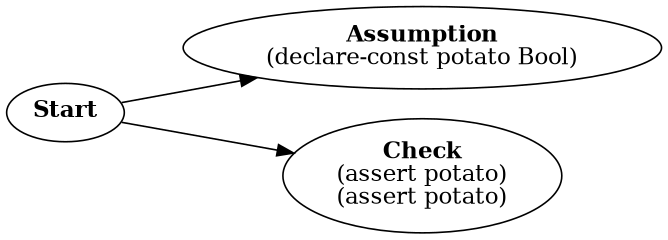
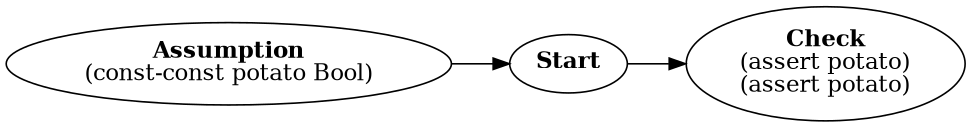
node "Assumption": text "(declare-const potato Bool)" -> "(const-const potato Bool)"
edge "Start" -> "Assumption": reversed
